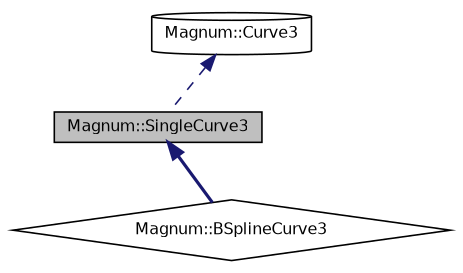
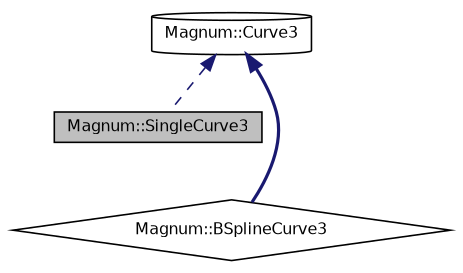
edge "Magnum::BSplineCurve3" -> "Magnum::SingleCurve3": now "Magnum::BSplineCurve3" -> "Magnum::Curve3"
